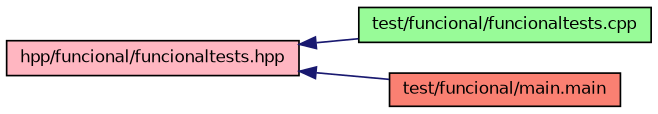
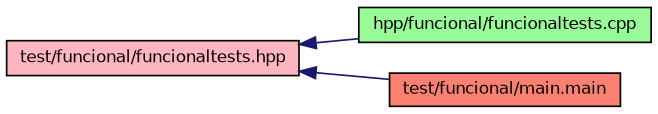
node "test/funcional/funcionaltests.cpp": label "test/funcional/funcionaltests.cpp" -> "hpp/funcional/funcionaltests.cpp"
node "hpp/funcional/funcionaltests.hpp": label "hpp/funcional/funcionaltests.hpp" -> "test/funcional/funcionaltests.hpp"
